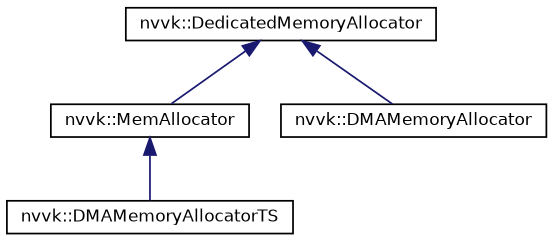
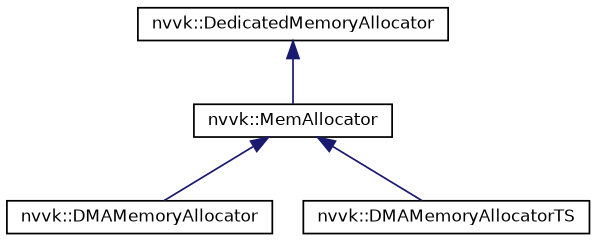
edge "nvvk::DMAMemoryAllocator" -> "nvvk::DedicatedMemoryAllocator": now "nvvk::DMAMemoryAllocator" -> "nvvk::MemAllocator"
